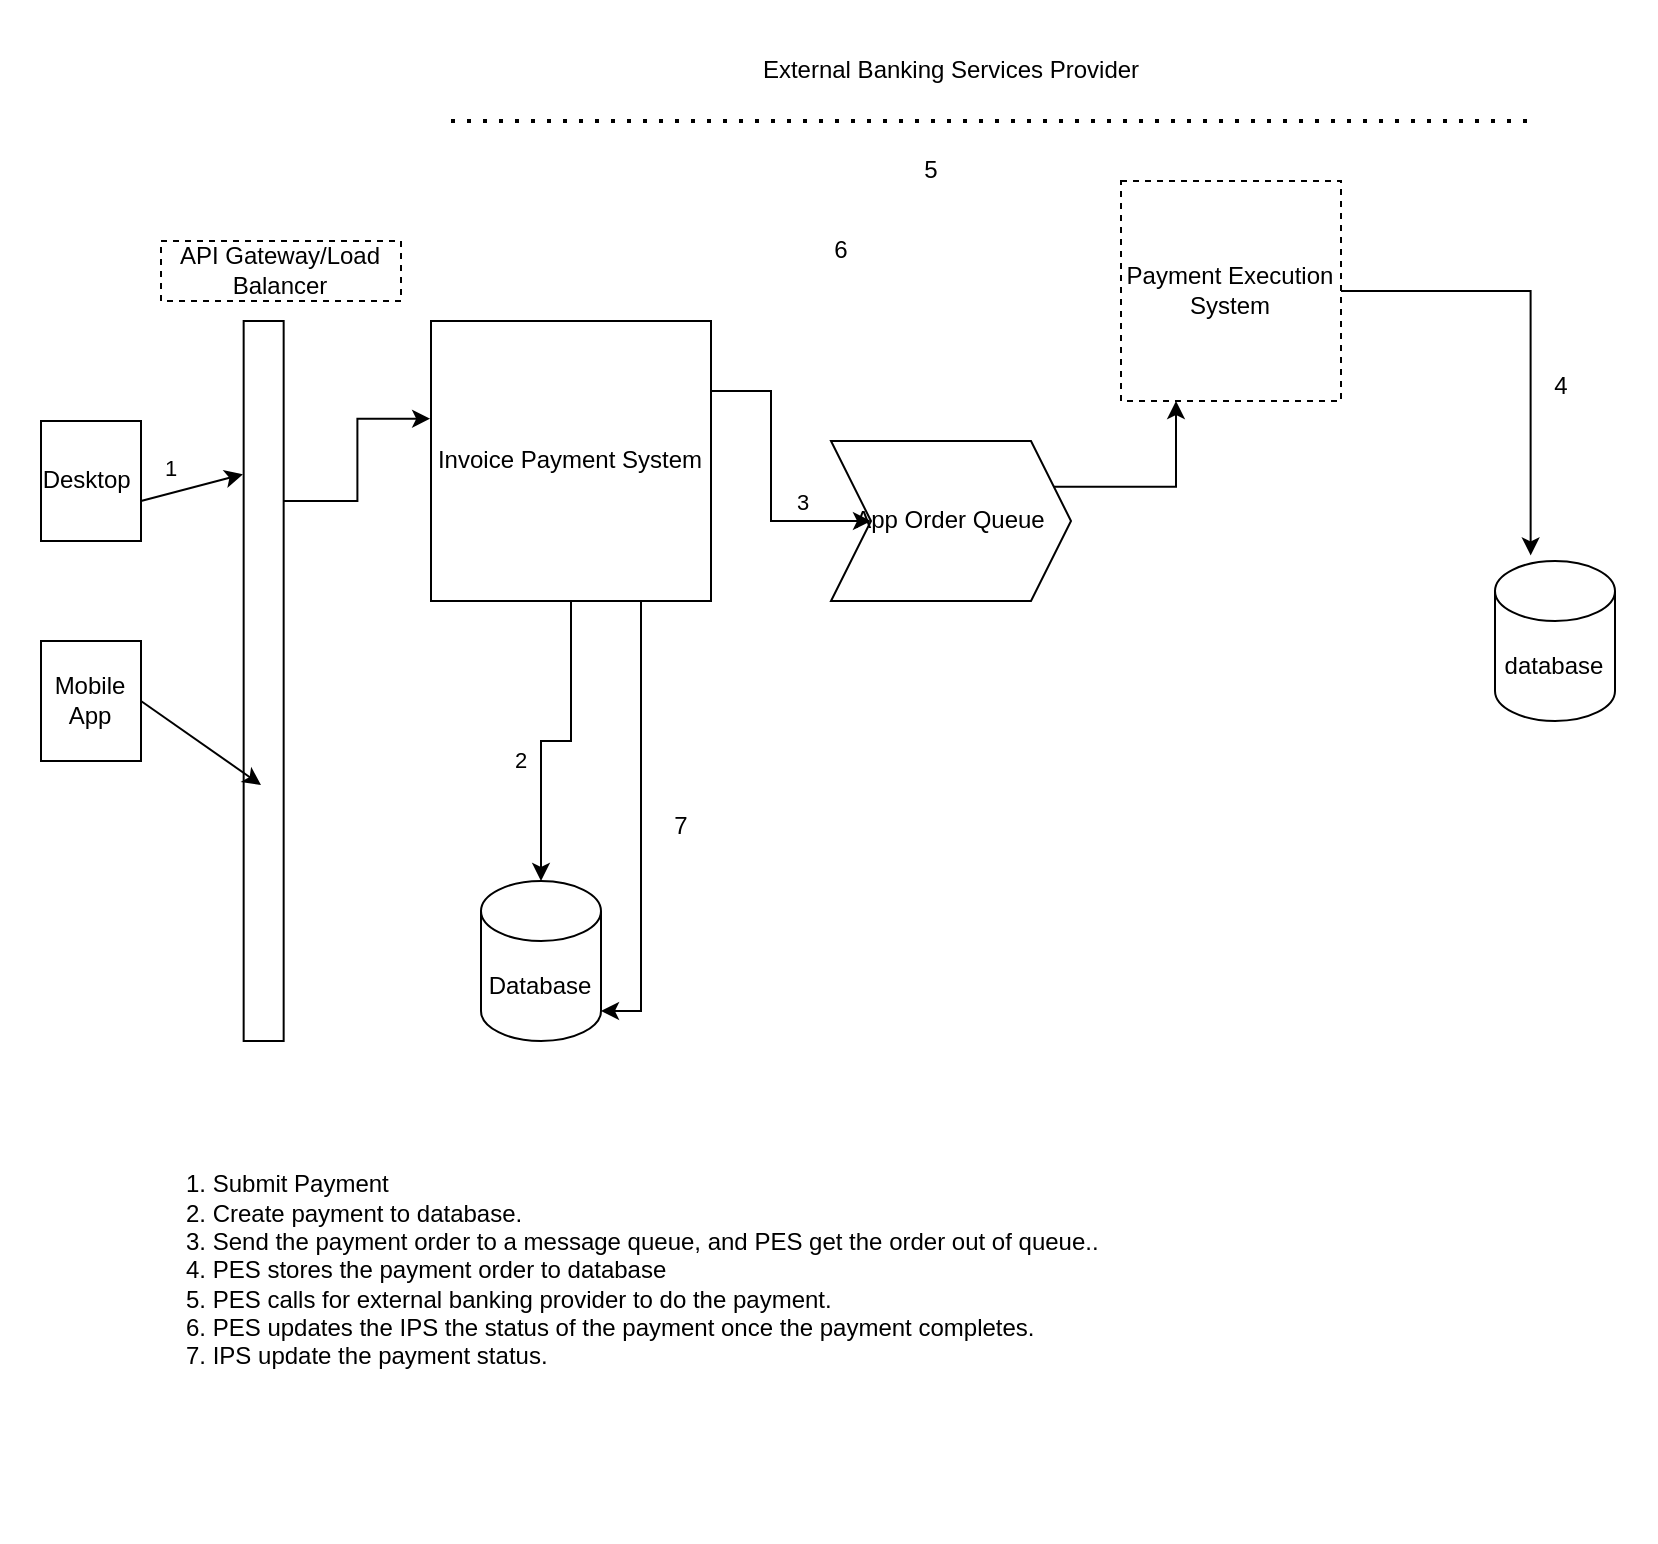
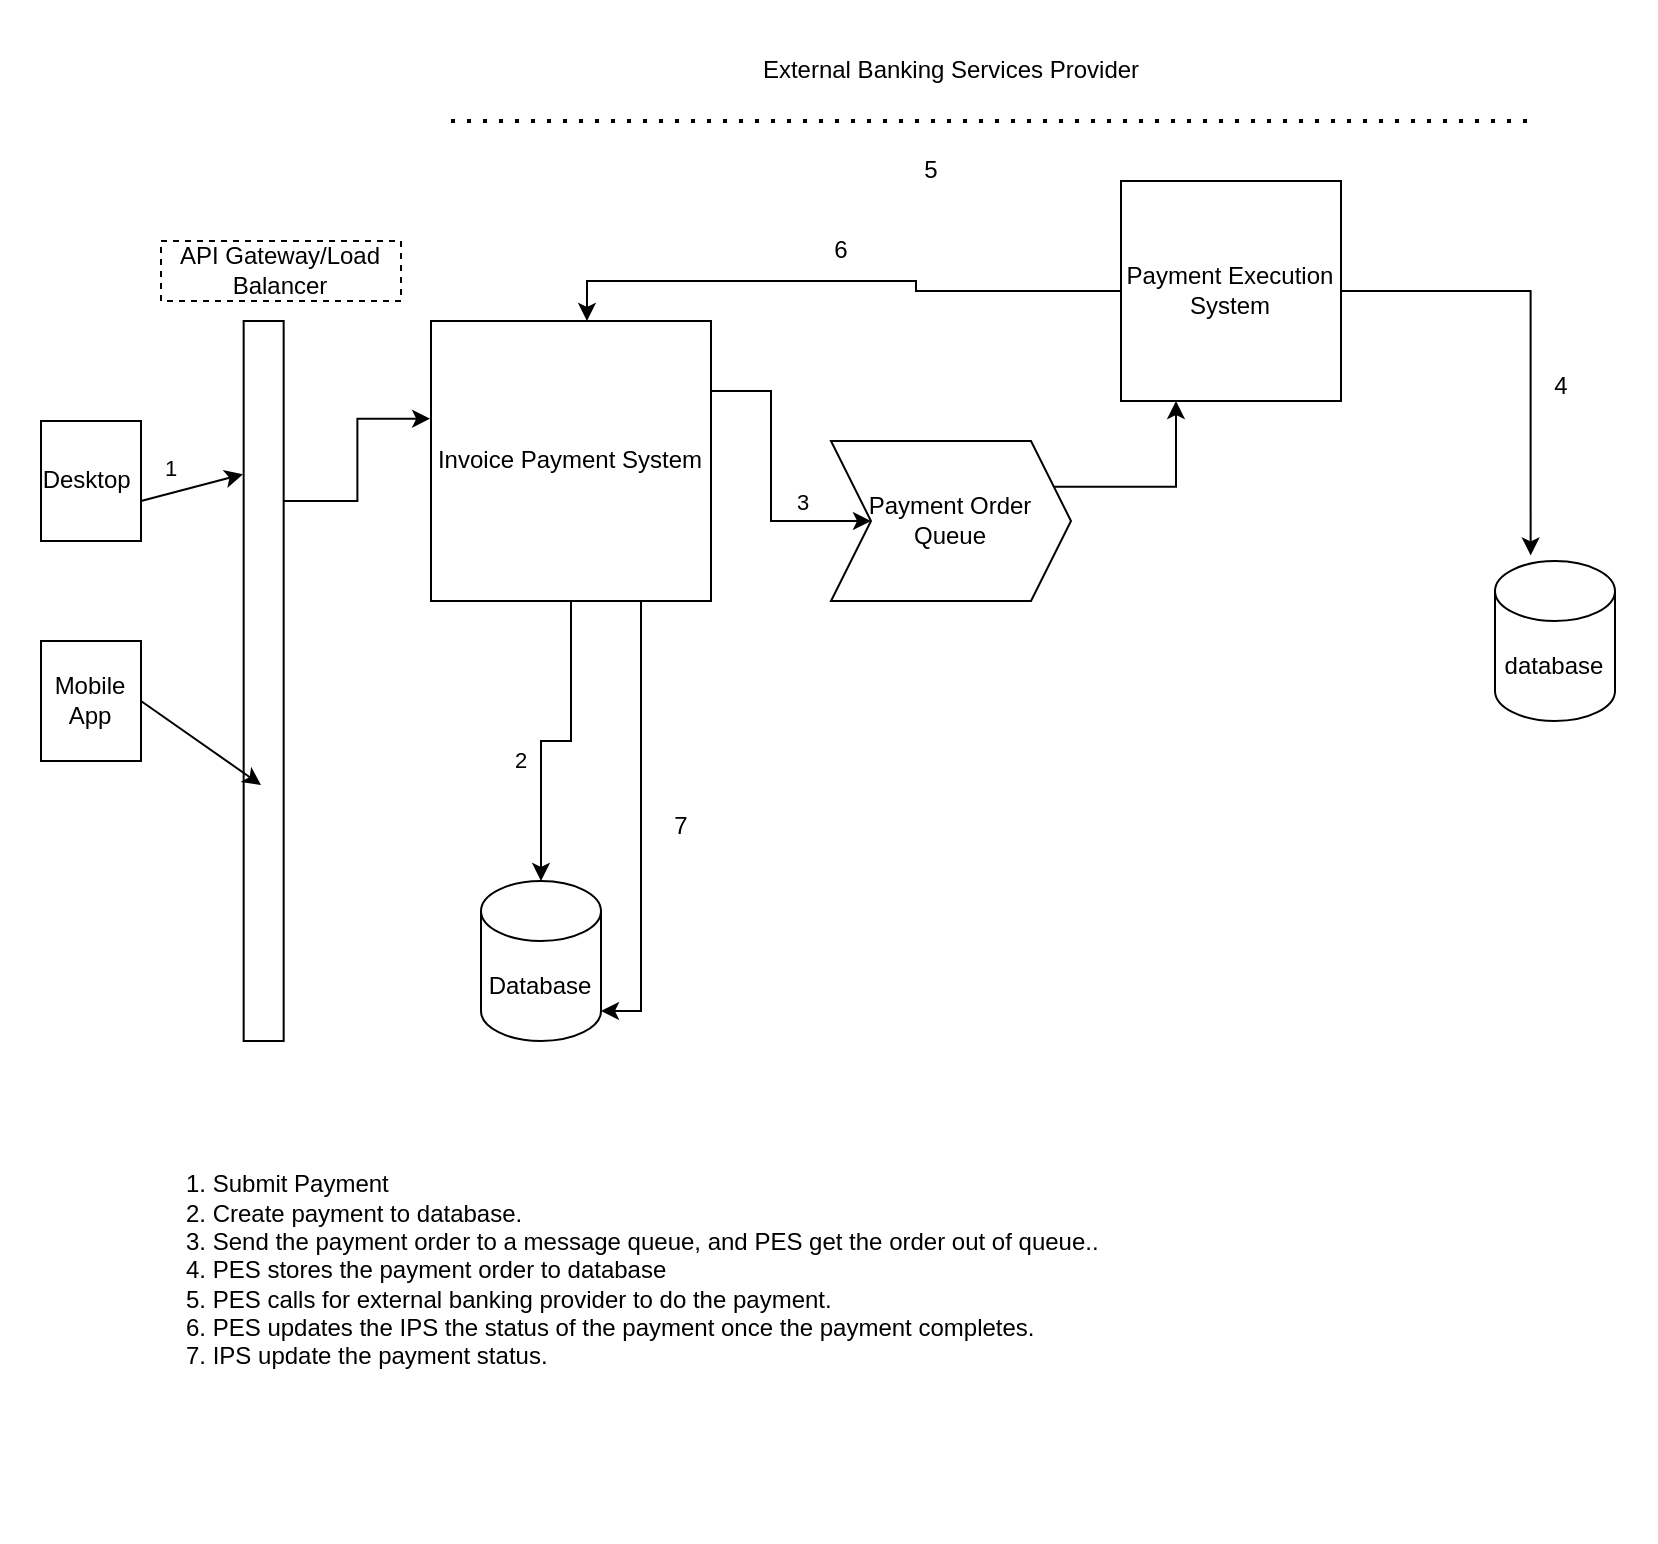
edge "Payment Execution System" -> "Invoice Payment System": added
node "Payment Execution System": style dashed -> solid
node "App Order Queue": label "App Order Queue" -> "Payment Order Queue"
